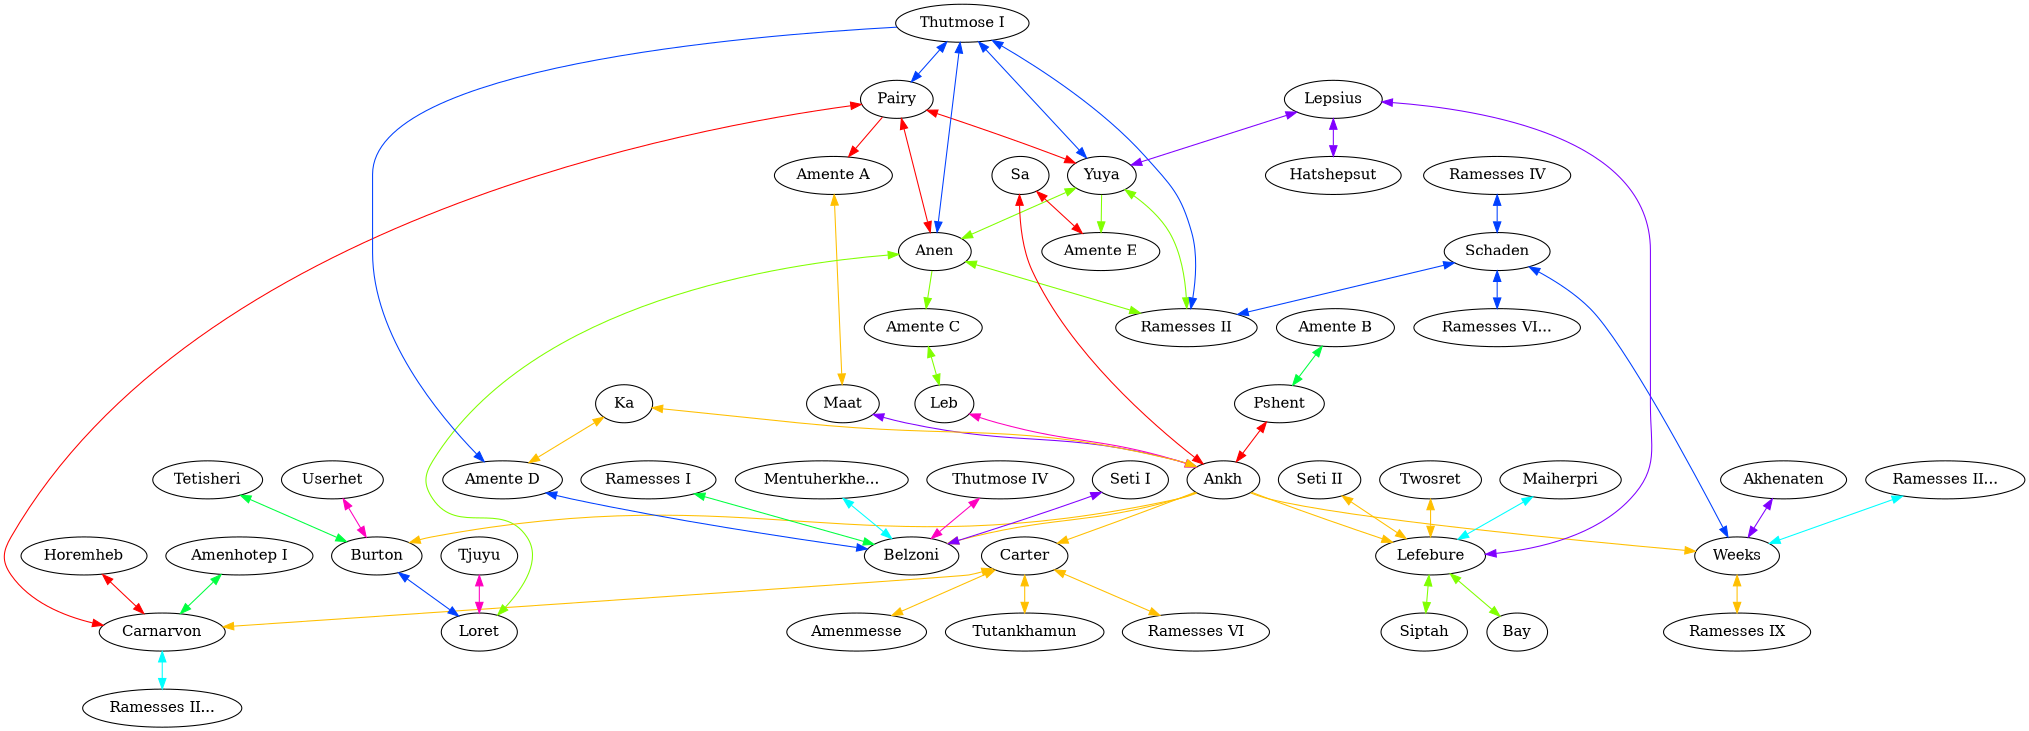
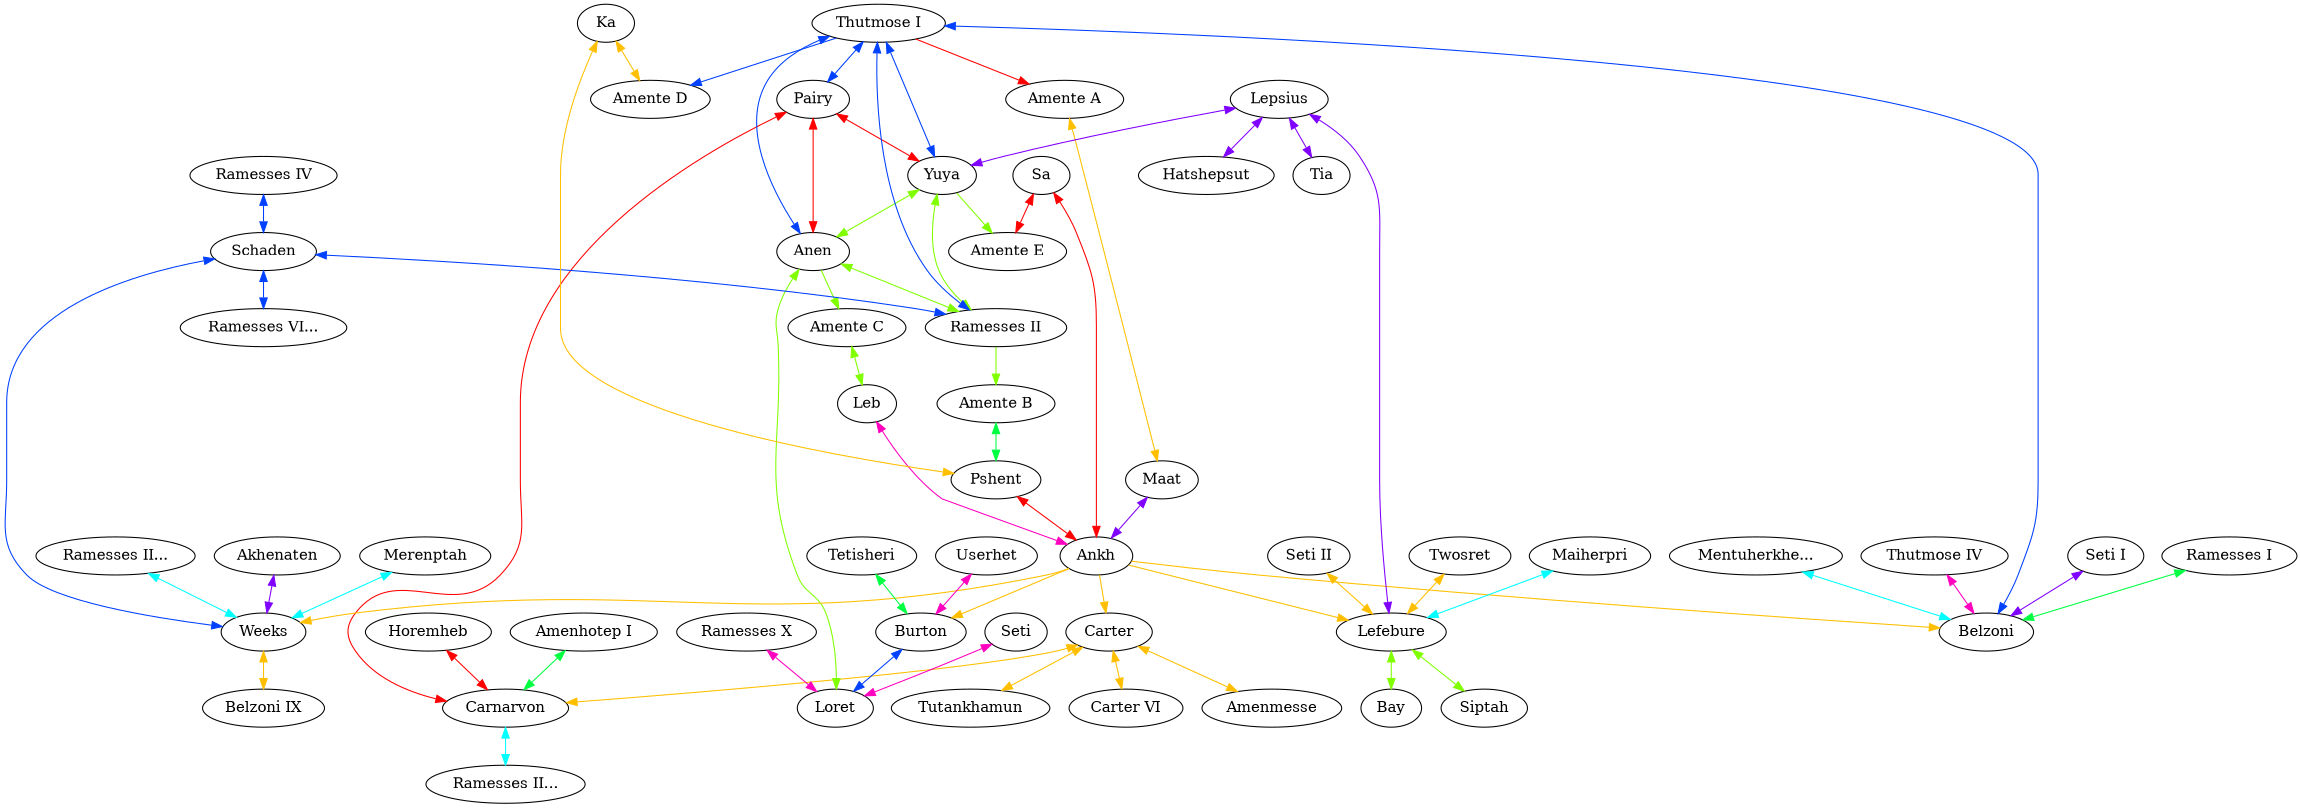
edge "Pairy" -- "Amente A": now "Thutmose I" -- "Amente A"
node "Tia": added
edge "Ramesses II" -- "Amente B": added
edge "Ka" -- "Ankh": now "Ka" -- "Pshent"
edge "Amente D" -- "Belzoni": now "Thutmose I" -- "Belzoni"
node "Merenptah": added
node "Tjuyu": label "Tjuyu" -> "Seti"
node "Ramesses X": added
node "Ramesses VI": label "Ramesses VI" -> "Carter VI"
node "Ramesses IX": label "Ramesses IX" -> "Belzoni IX"
